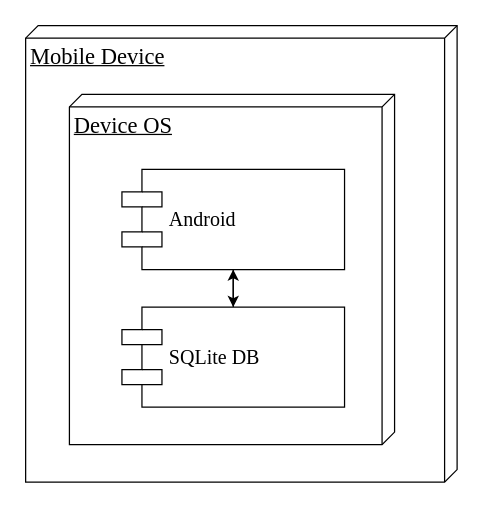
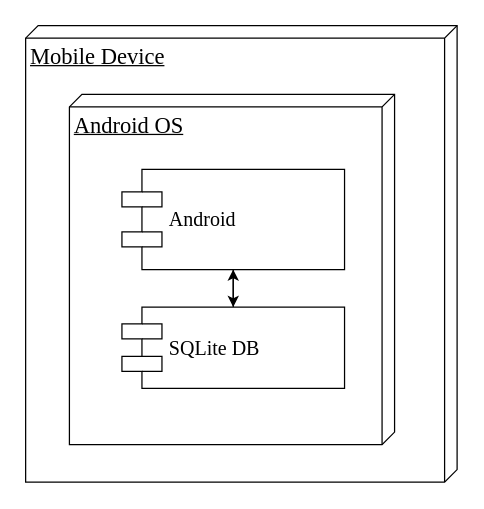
node "Device OS": label "Device OS" -> "Android OS"
node "SQLite DB": size 223x100 -> 223x81
